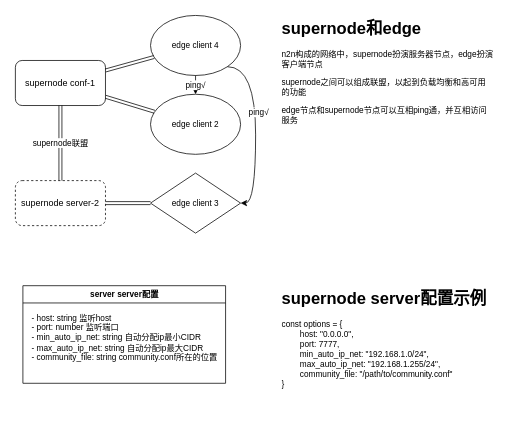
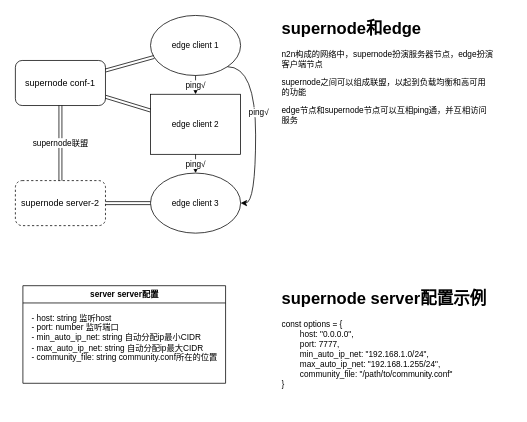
node "edge client 4": label "edge client 4" -> "edge client 1"
node "edge client 2": shape ellipse -> rectangle
edge "edge client 2" -> "edge client 3": added, label "ping√"
node "edge client 3": shape diamond -> ellipse
